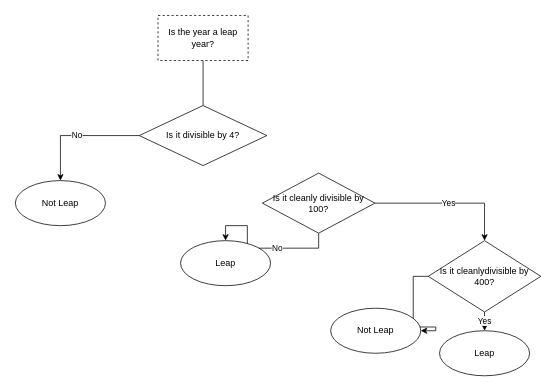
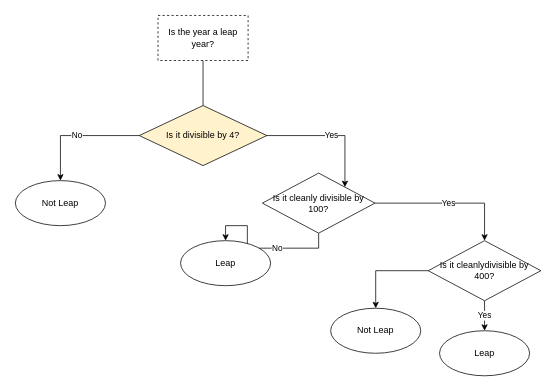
node "Is it divisible by 4?": fillcolor #ffffff -> #fff2cc
edge "Is it divisible by 4?" -> "Is it cleanly divisible by 100?": added, label "Yes"
node "Is it cleanlydivisible by 400?": size 113x71 -> 113x60
